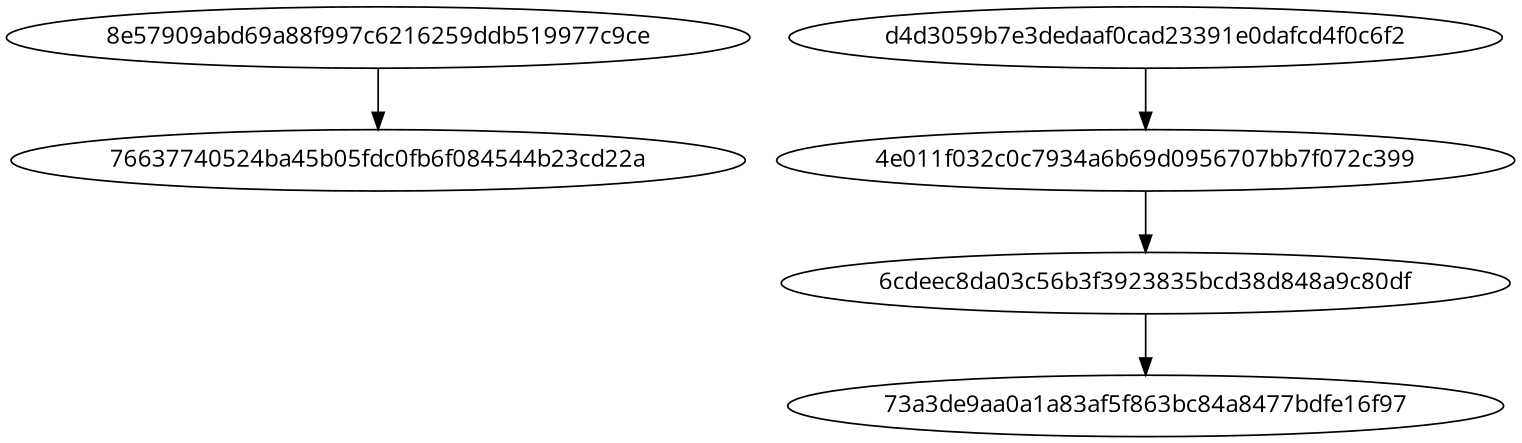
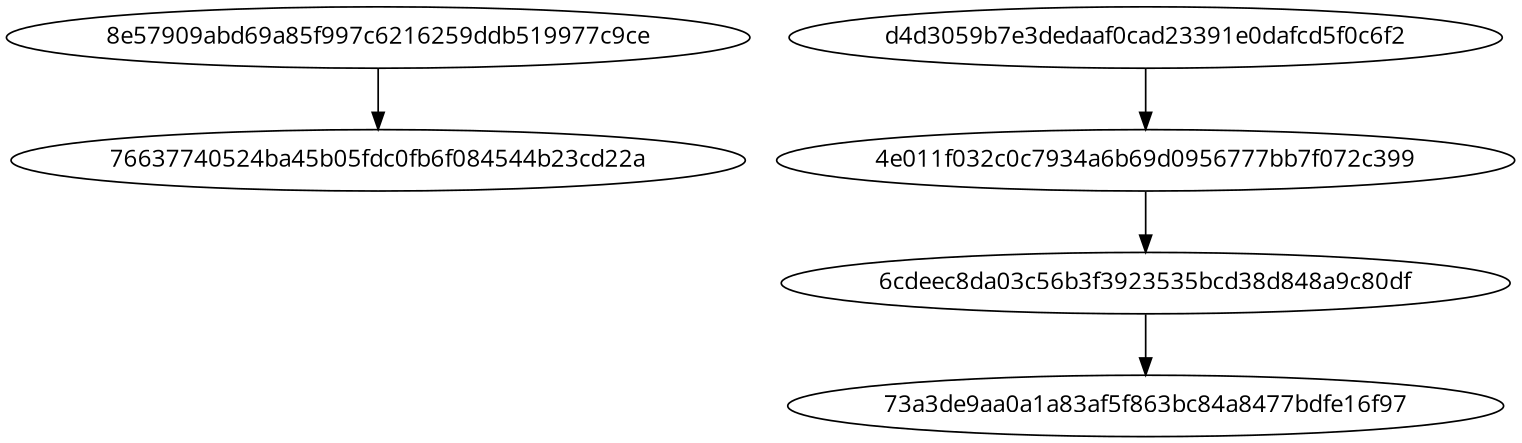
node "8e57909abd69a88f997c6216259ddb519977c9ce": label "8e57909abd69a88f997c6216259ddb519977c9ce" -> "8e57909abd69a85f997c6216259ddb519977c9ce"
node "d4d3059b7e3dedaaf0cad23391e0dafcd4f0c6f2": label "d4d3059b7e3dedaaf0cad23391e0dafcd4f0c6f2" -> "d4d3059b7e3dedaaf0cad23391e0dafcd5f0c6f2"
node "4e011f032c0c7934a6b69d0956707bb7f072c399": label "4e011f032c0c7934a6b69d0956707bb7f072c399" -> "4e011f032c0c7934a6b69d0956777bb7f072c399"
node "6cdeec8da03c56b3f3923835bcd38d848a9c80df": label "6cdeec8da03c56b3f3923835bcd38d848a9c80df" -> "6cdeec8da03c56b3f3923535bcd38d848a9c80df"
